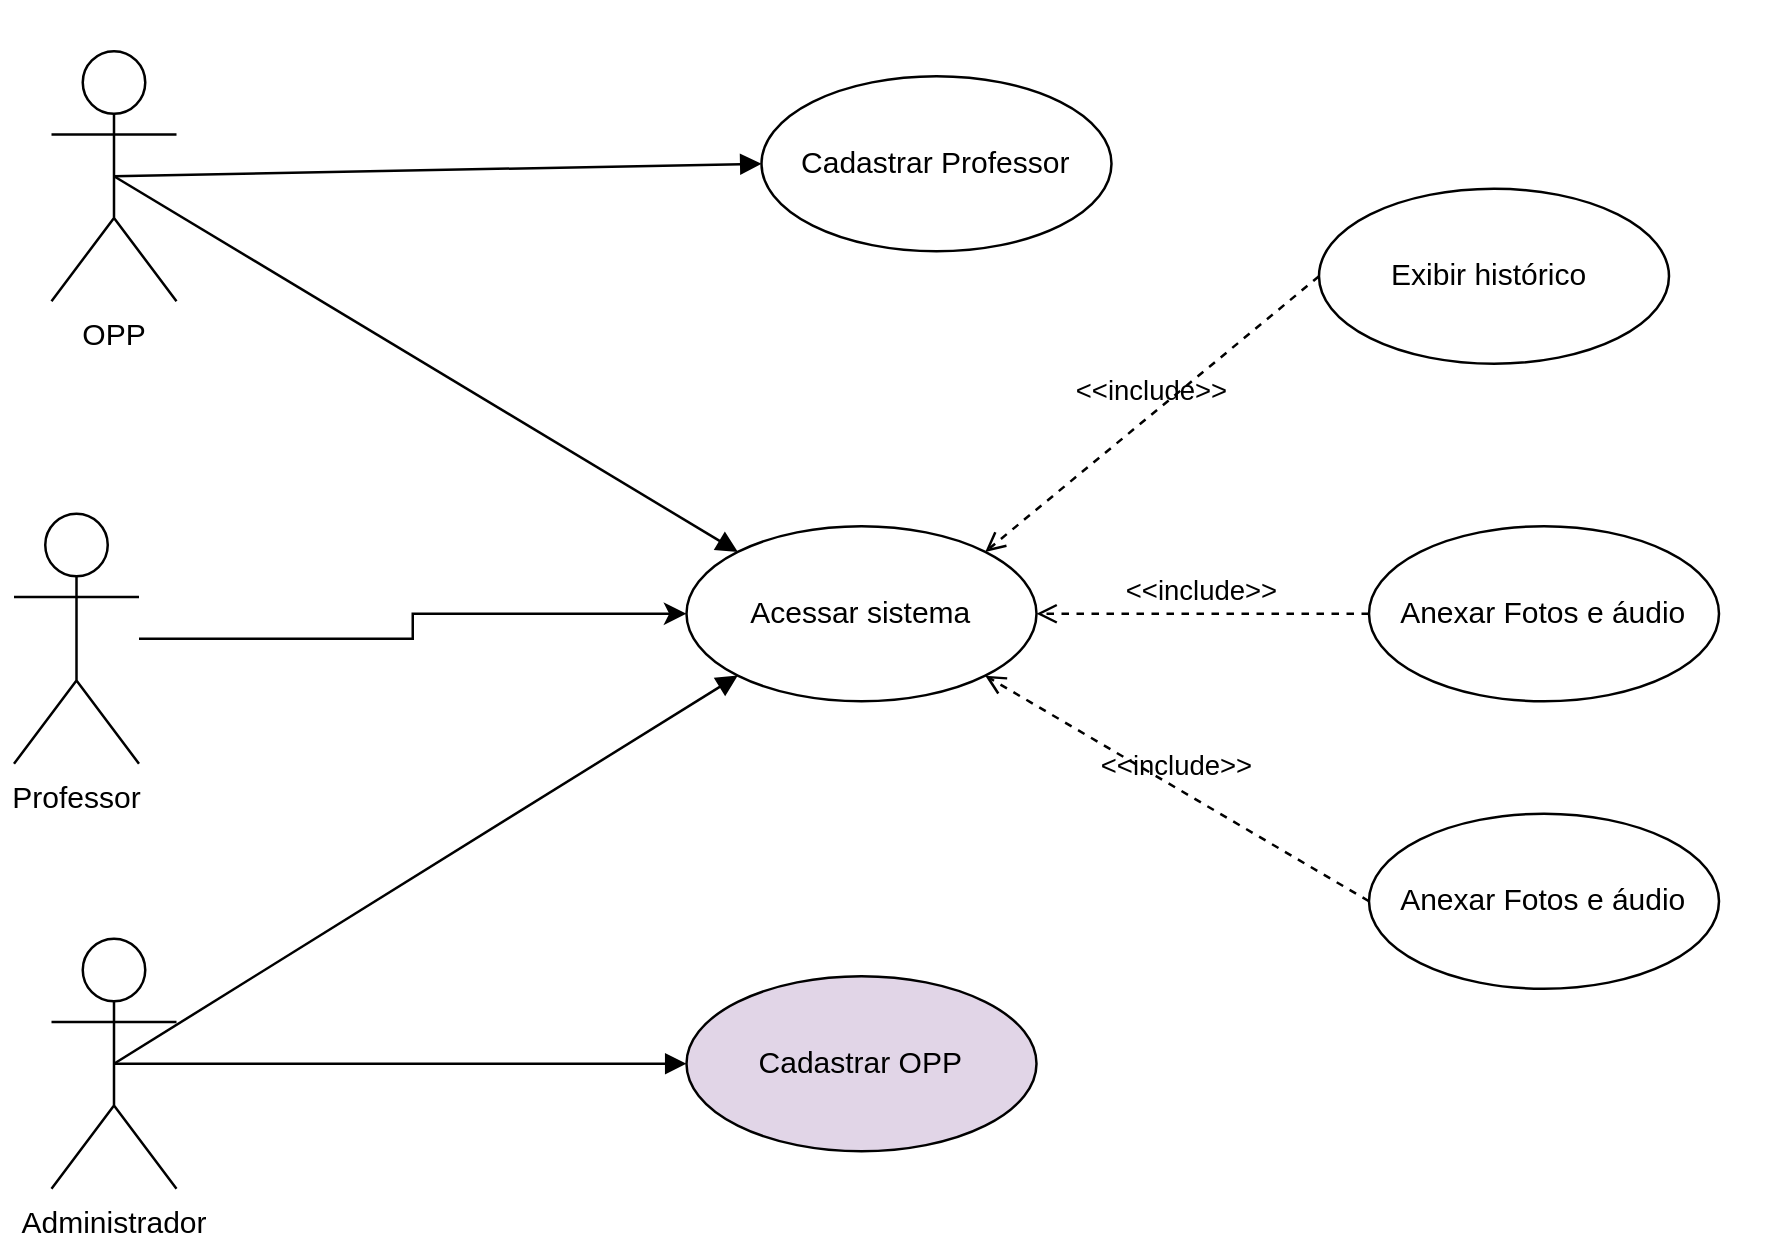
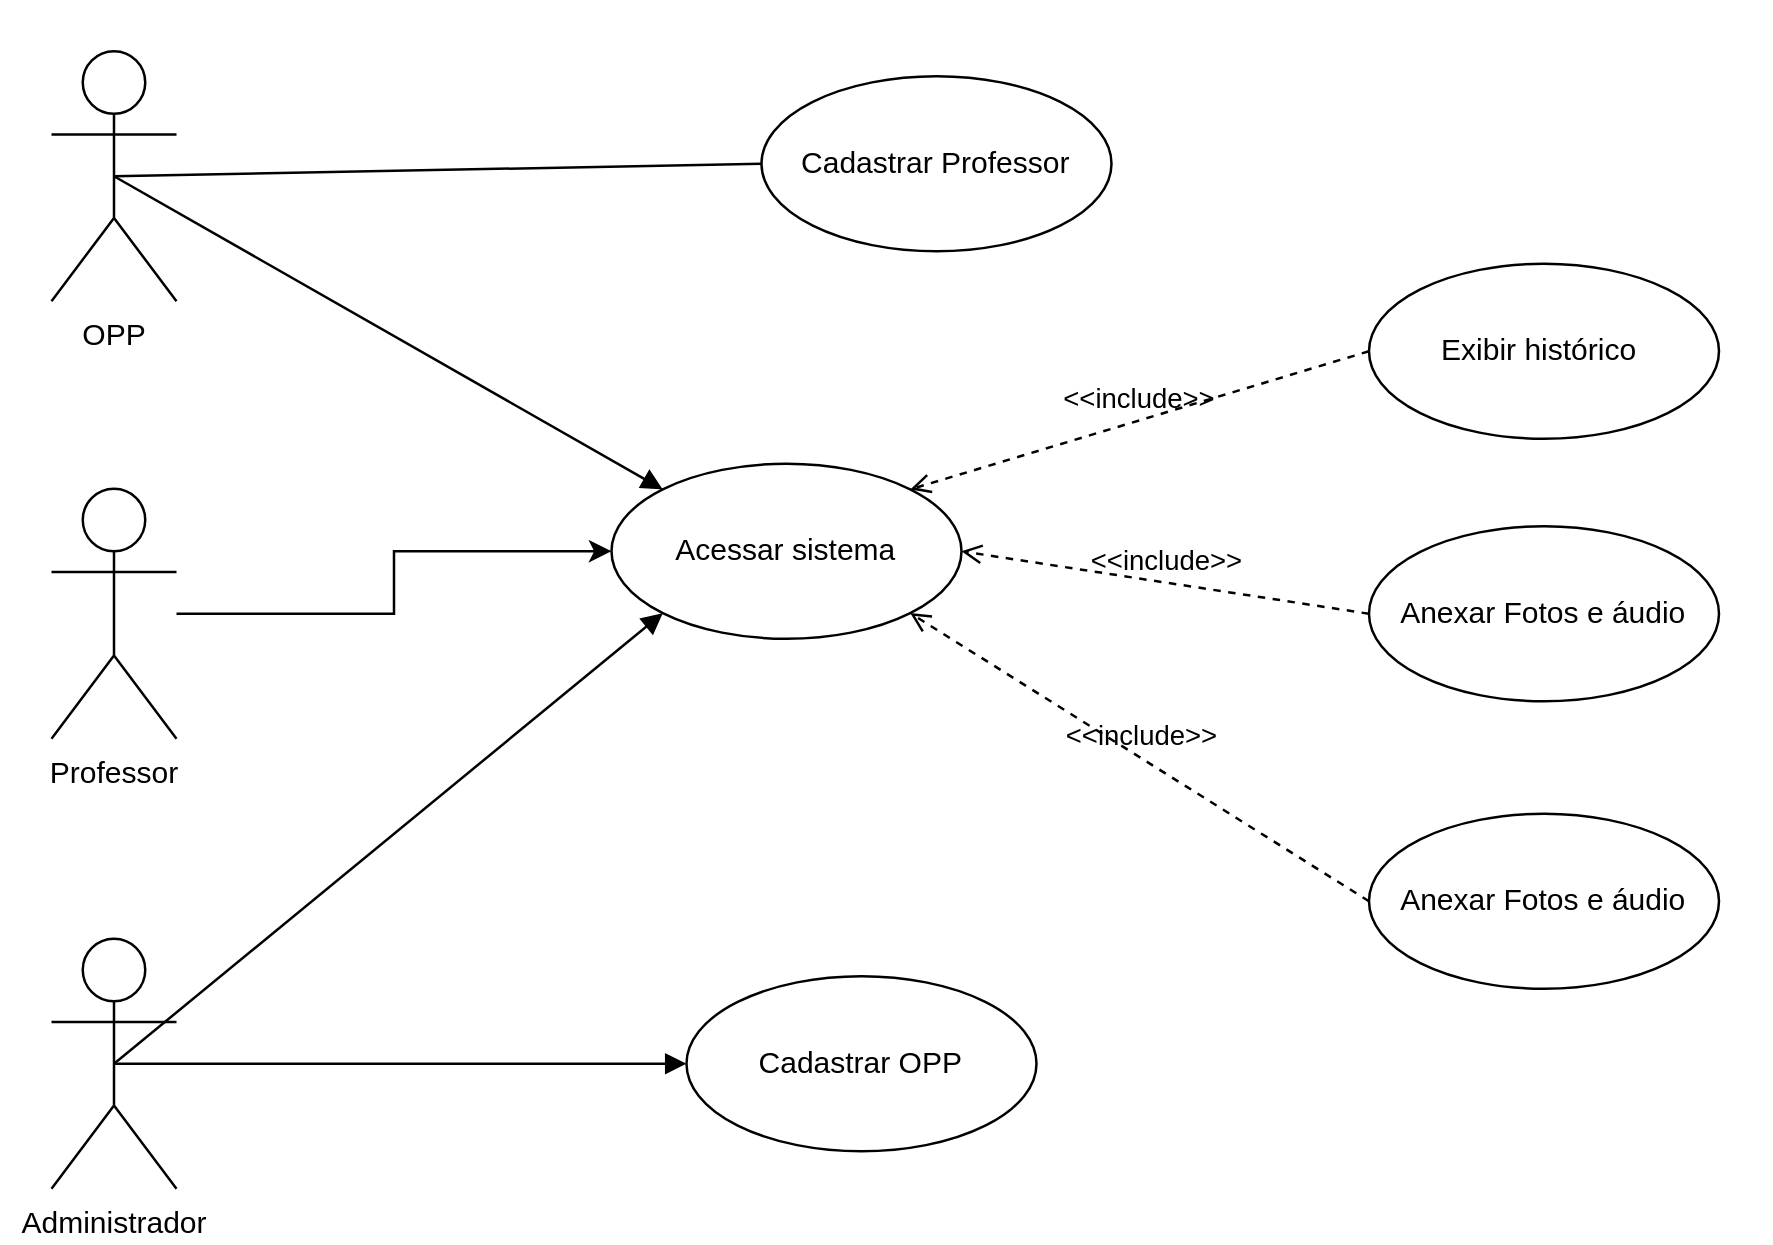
edge "OPP" -> "Cadastrar Professor": arrowhead block -> none
node "Exibir histórico": moved (1494, 276) -> (1544, 351)
node "Acessar sistema": moved (861, 614) -> (786, 551)
node "Professor": moved (76, 639) -> (114, 614)
node "Cadastrar OPP": fillcolor #e1d5e7 -> #ffffff
